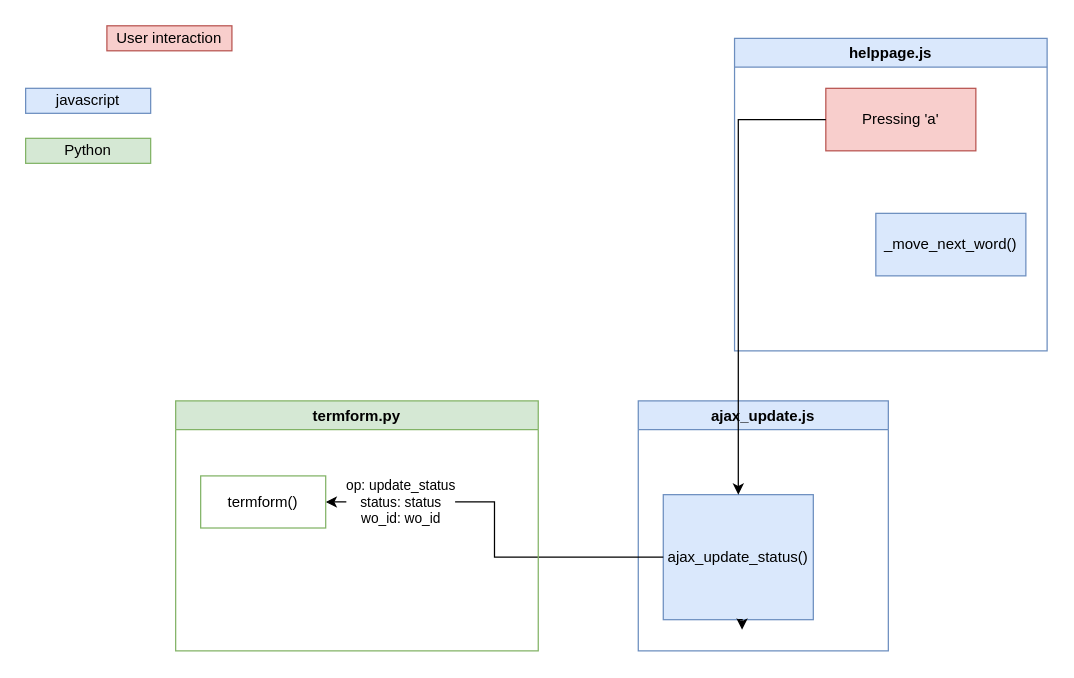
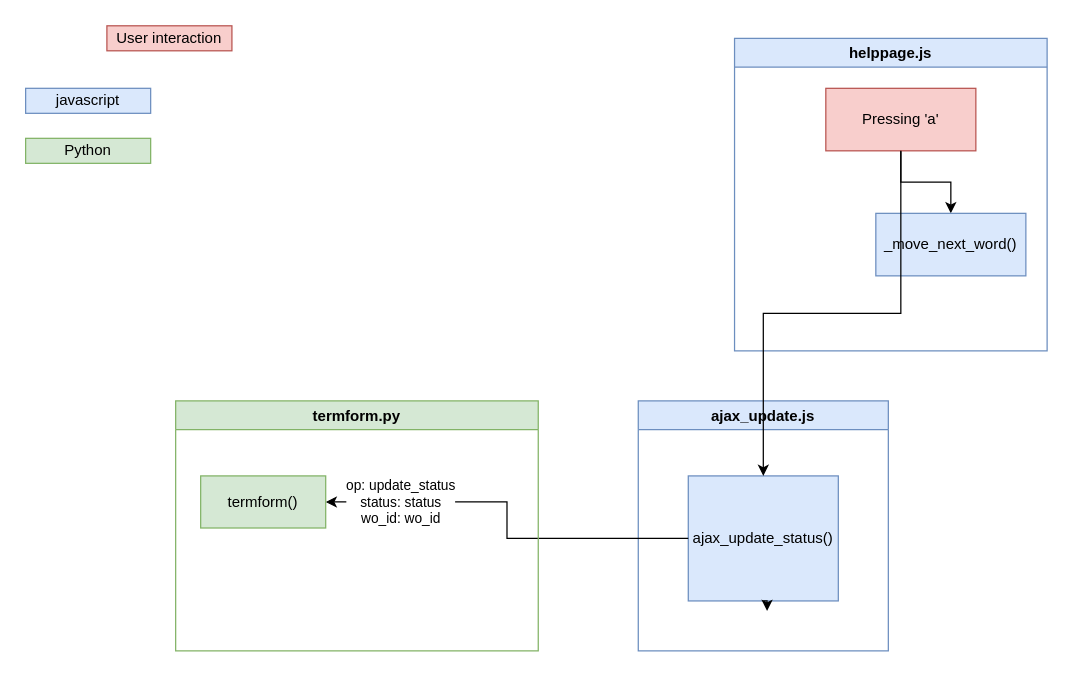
edge "Pressing 'a'" -> "_move_next_word()": added
node "termform()": fillcolor #ffffff -> #d5e8d4
node "ajax_update_status()": moved (738, 557) -> (763, 538)
